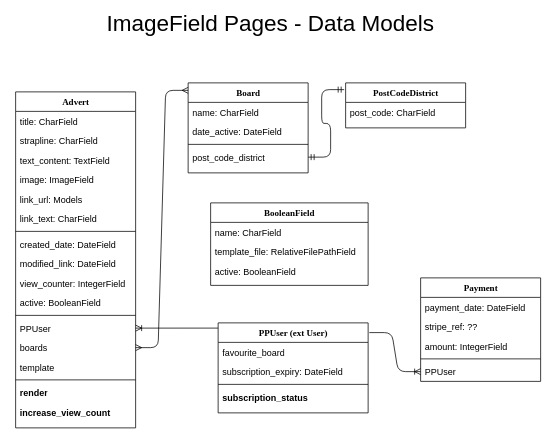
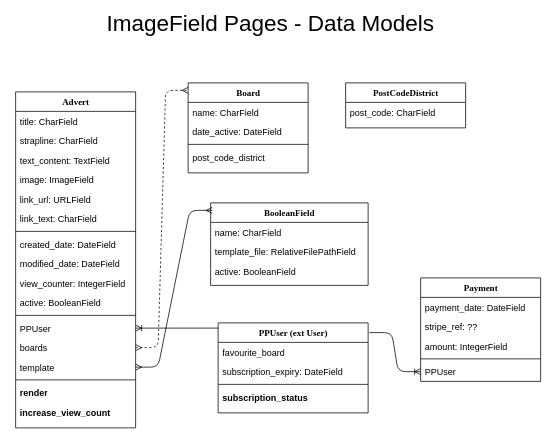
edge "PostCodeDistrict" -- "post_code_district": removed
node "link_url: Models": label "link_url: Models" -> "link_url: URLField"
edge "Board" -- "boards": style solid -> dashed
node "modified_link: DateField": label "modified_link: DateField" -> "modified_date: DateField"
edge "BooleanField" -- "template": added
